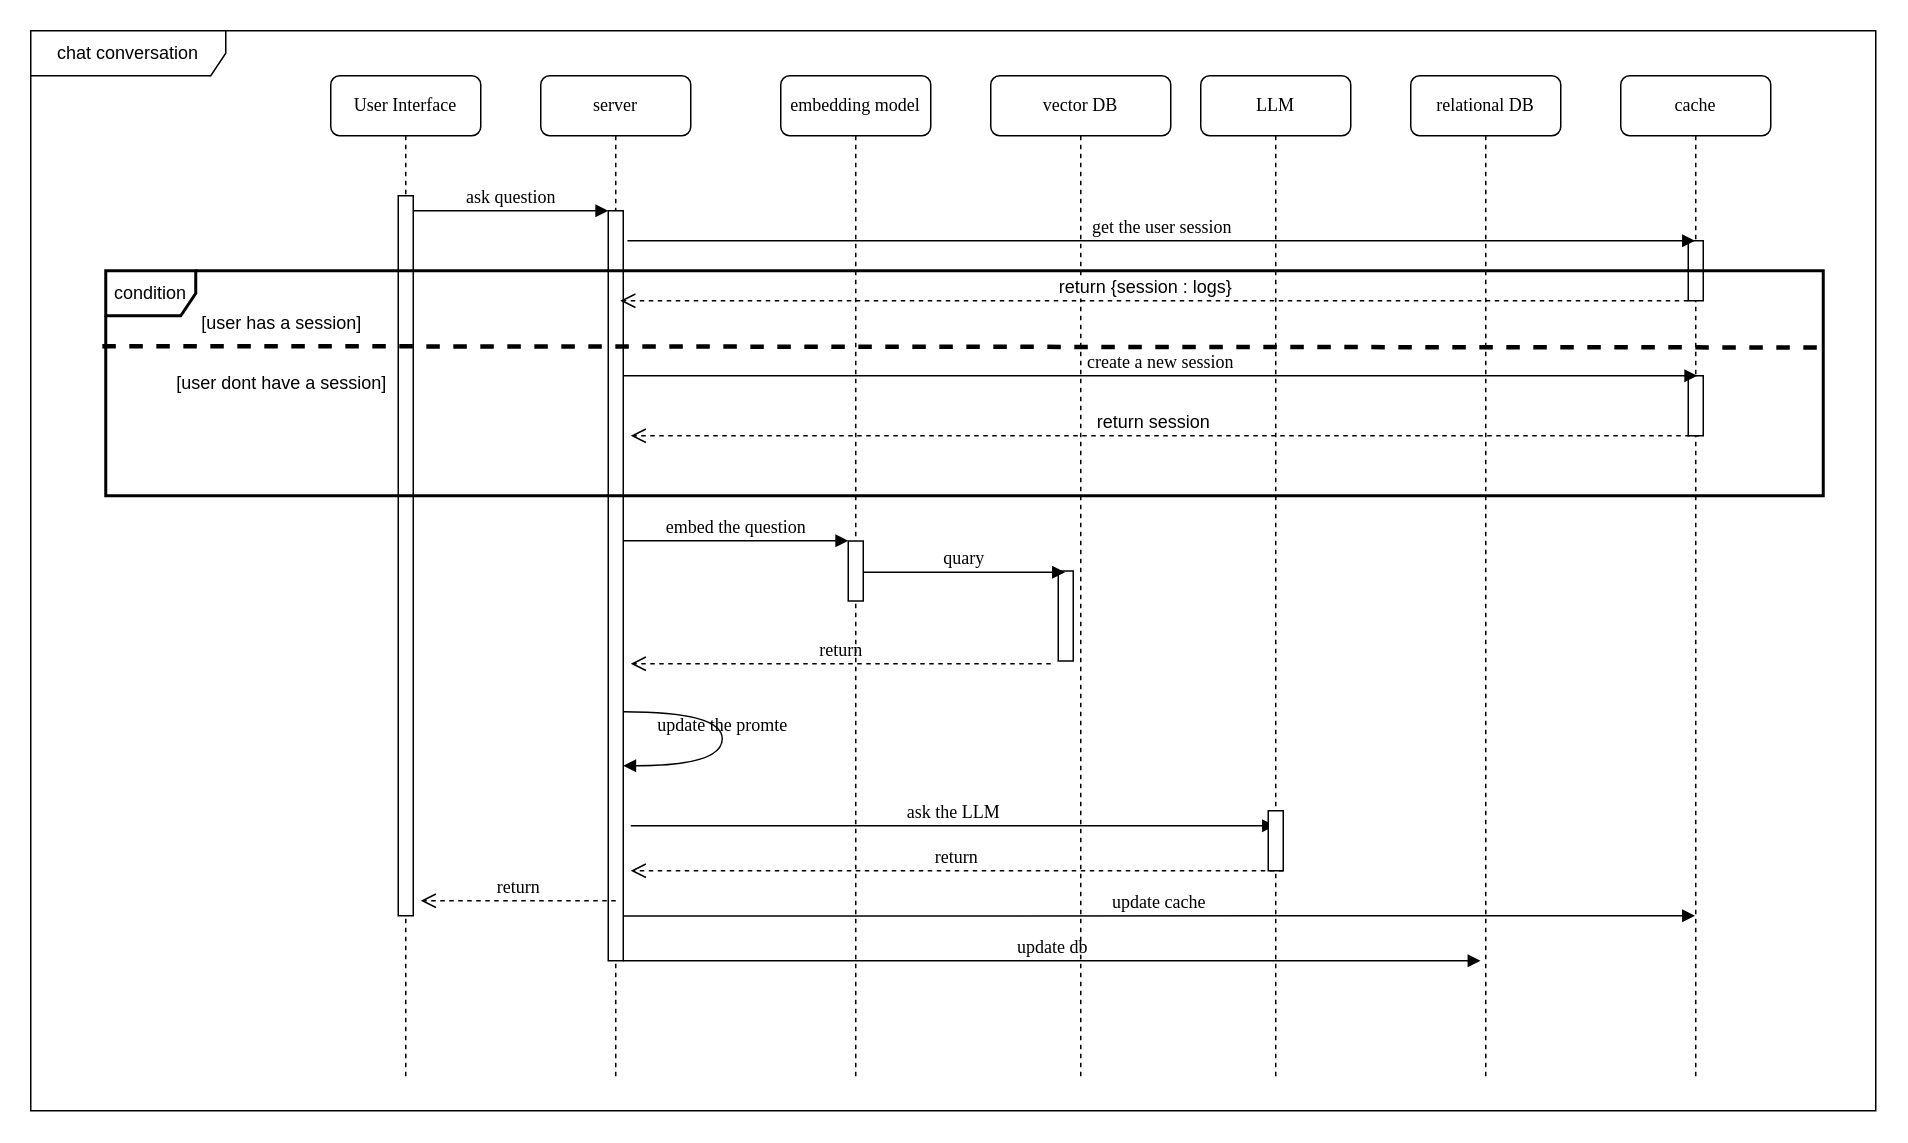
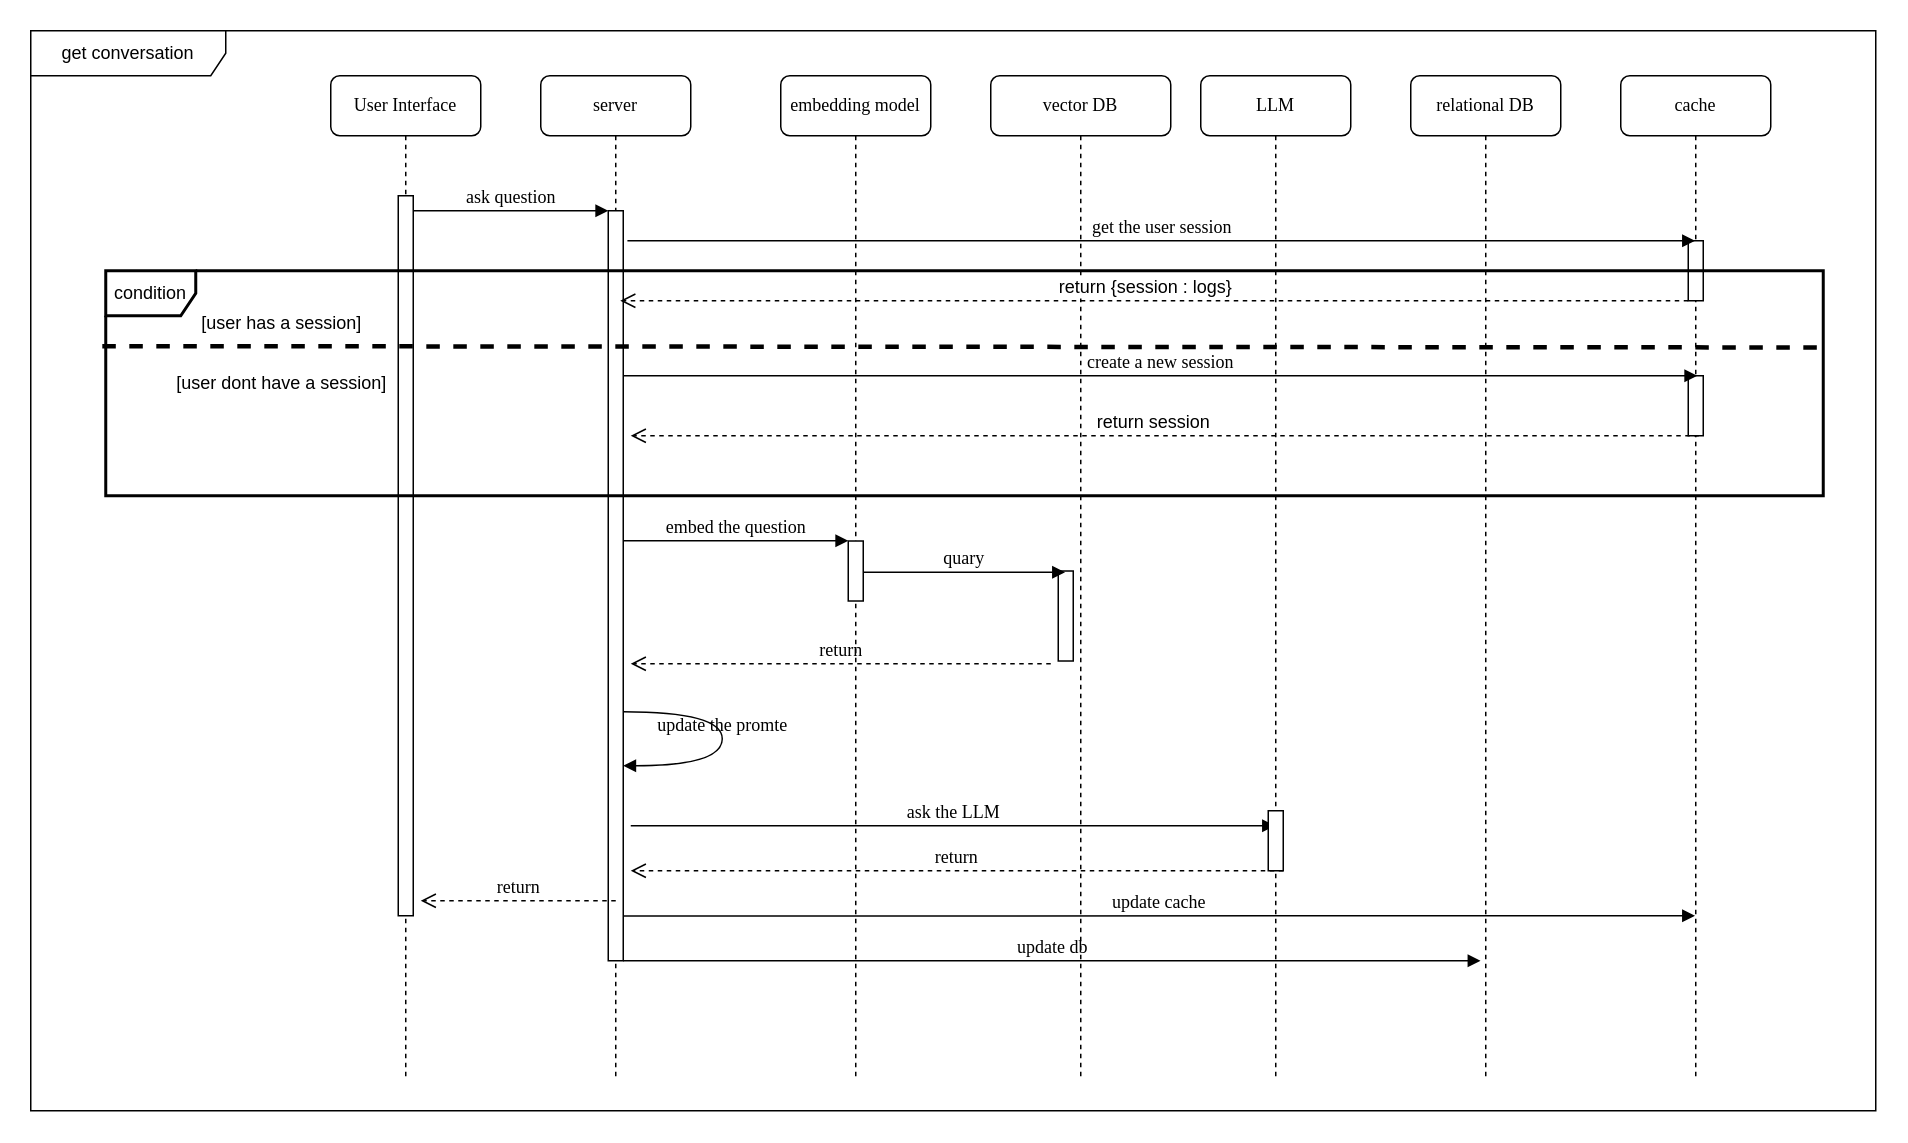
node "chat conversation": label "chat conversation" -> "get conversation"
